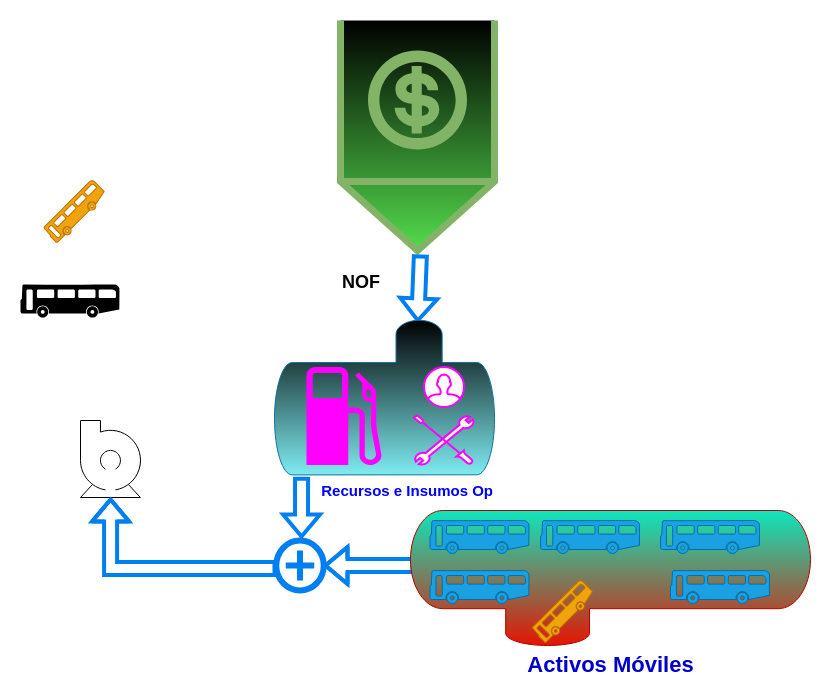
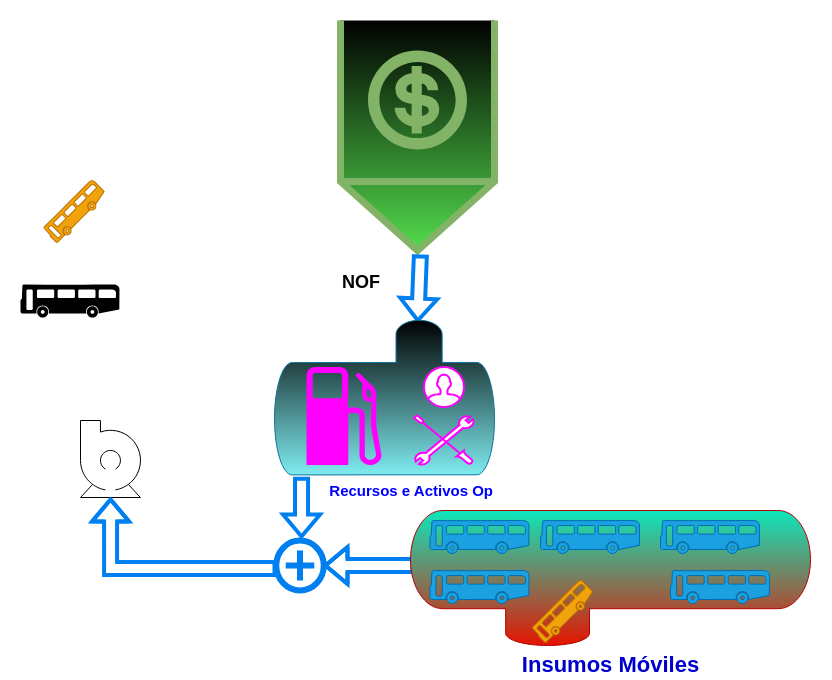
node "Recursos e Insumos Op": label "Recursos e Insumos Op" -> "Recursos e Activos Op"
node "Activos Móviles": label "Activos Móviles" -> "Insumos Móviles"
